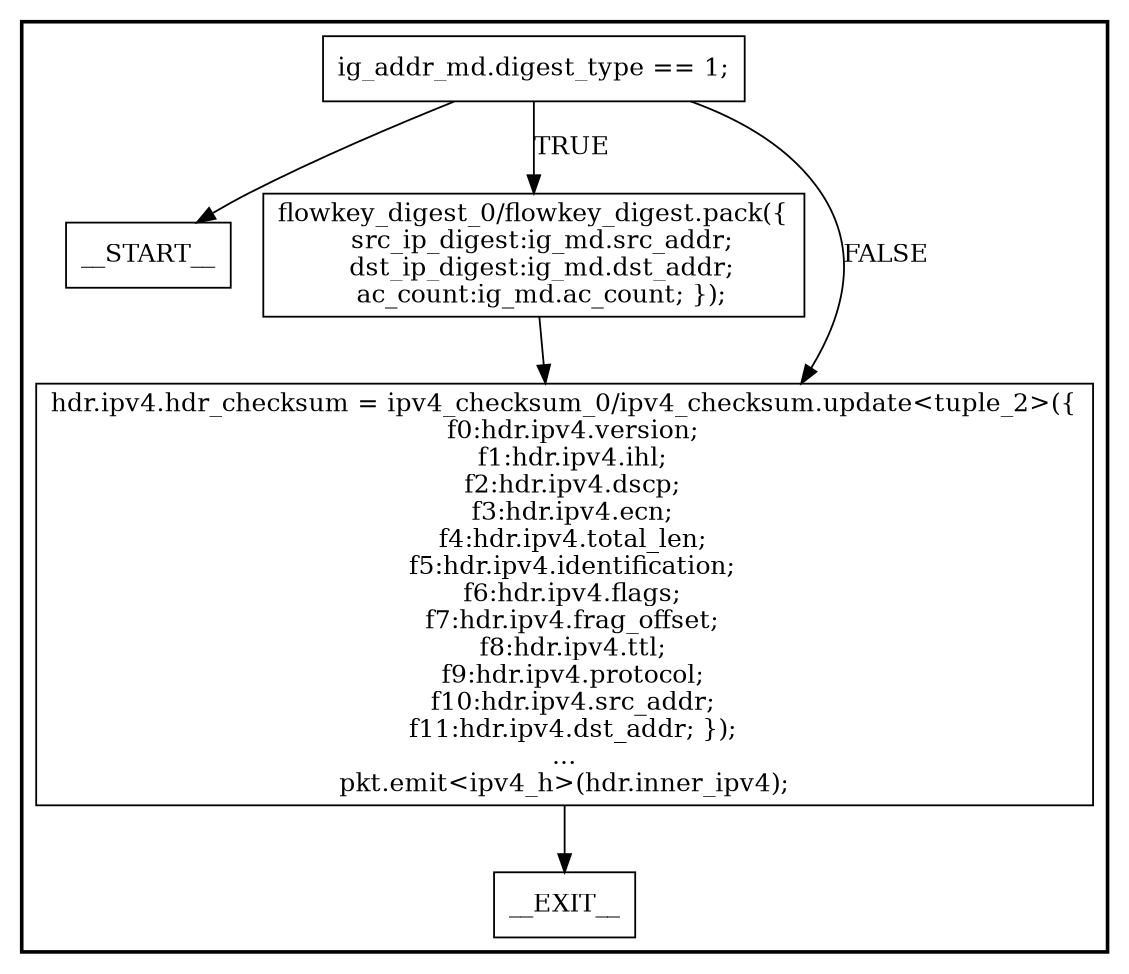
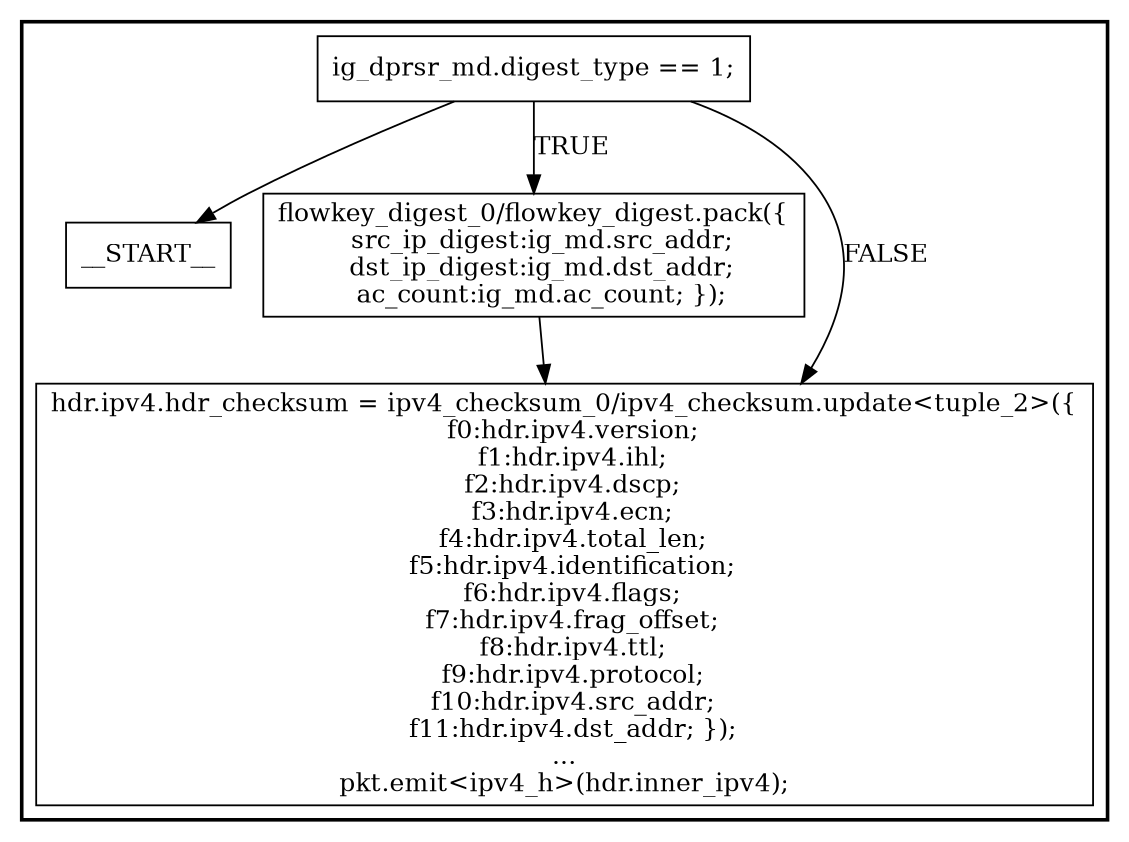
node "ig_addr_md.digest_type == 1;": label "ig_addr_md.digest_type == 1;" -> "ig_dprsr_md.digest_type == 1;"
node "__EXIT__": removed
